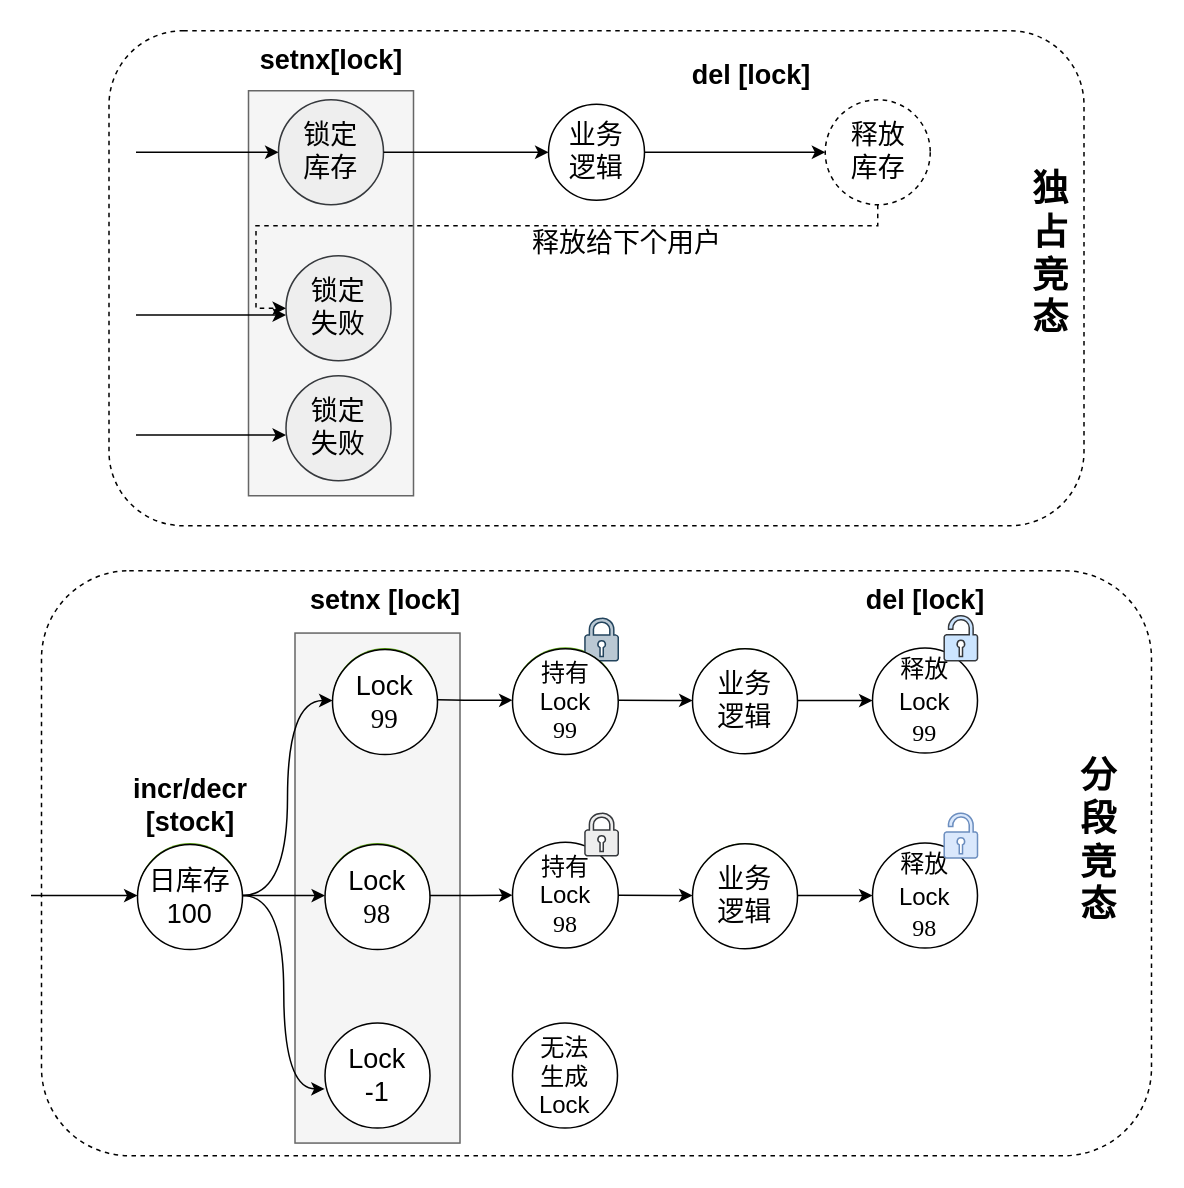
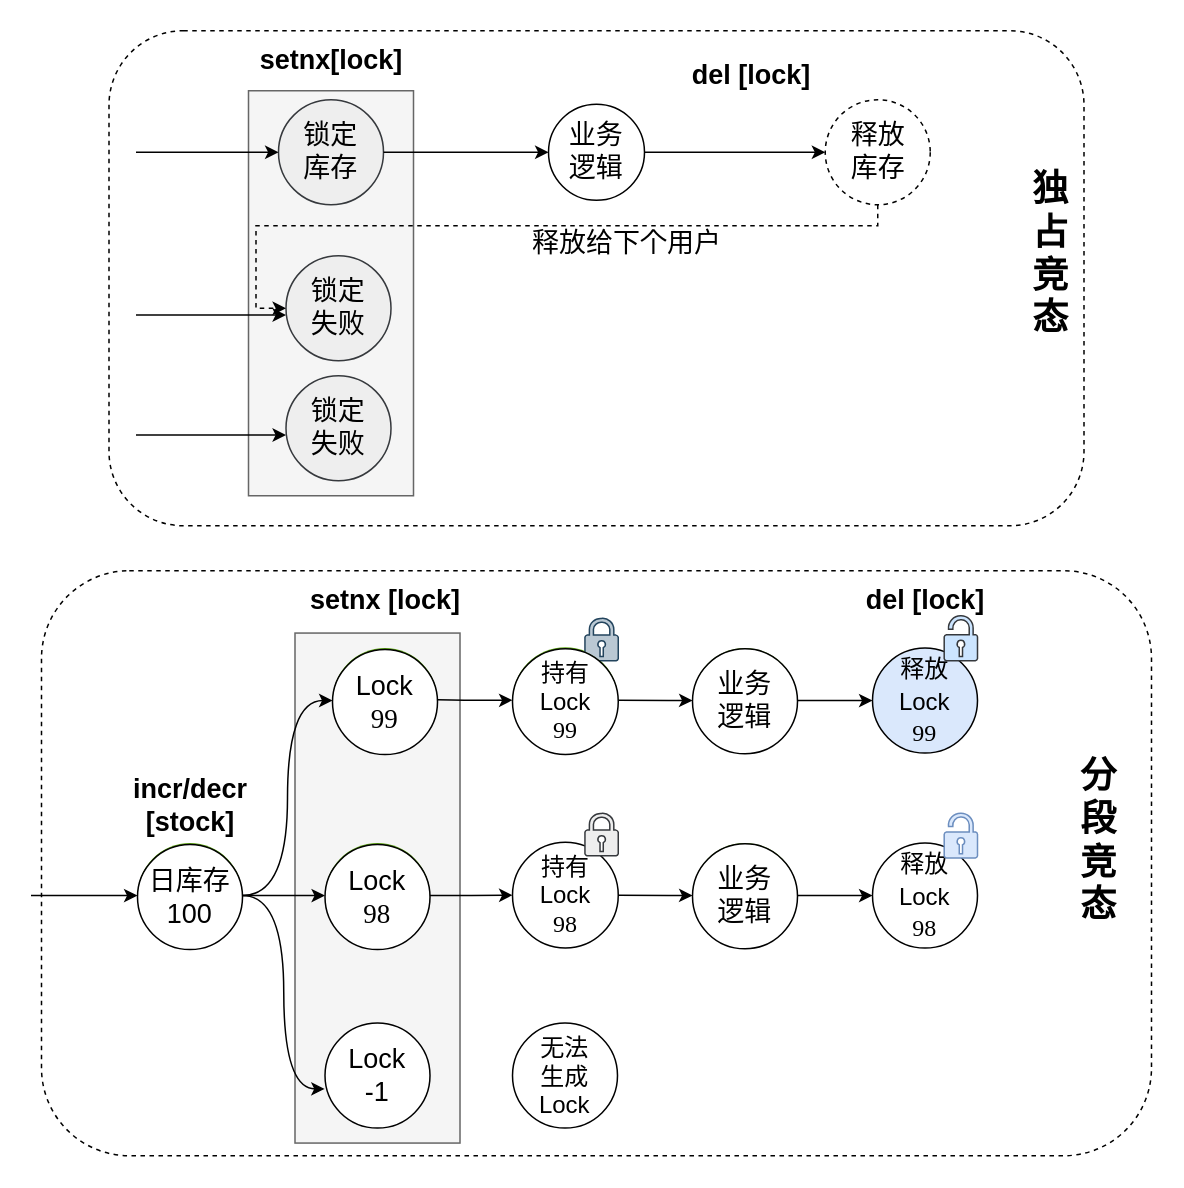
node "释放 Lock 99": fillcolor #ffffff -> #dae8fc
